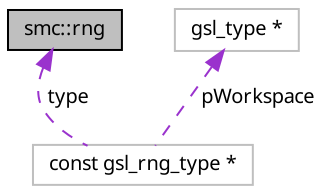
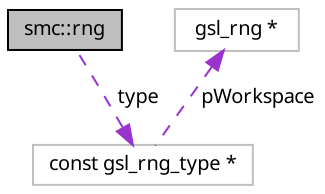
node "gsl_type *": label "gsl_type *" -> "gsl_rng *"
edge "const gsl_rng_type *" -> "smc::rng": reversed
